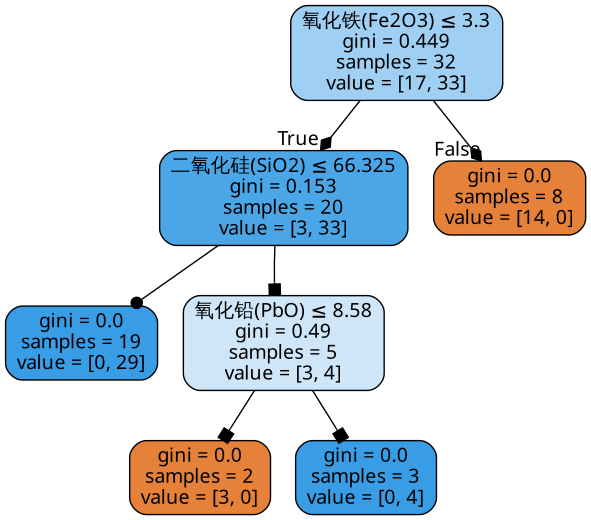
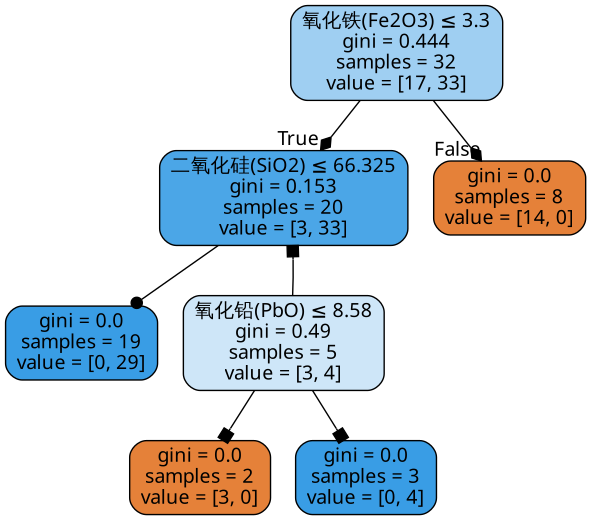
node "氧化铁(Fe2O3) ≤ 3.3": text "gini = 0.449" -> "gini = 0.444"
edge "二氧化硅(SiO2) ≤ 66.325" -> "氧化铅(PbO) ≤ 8.58": reversed
